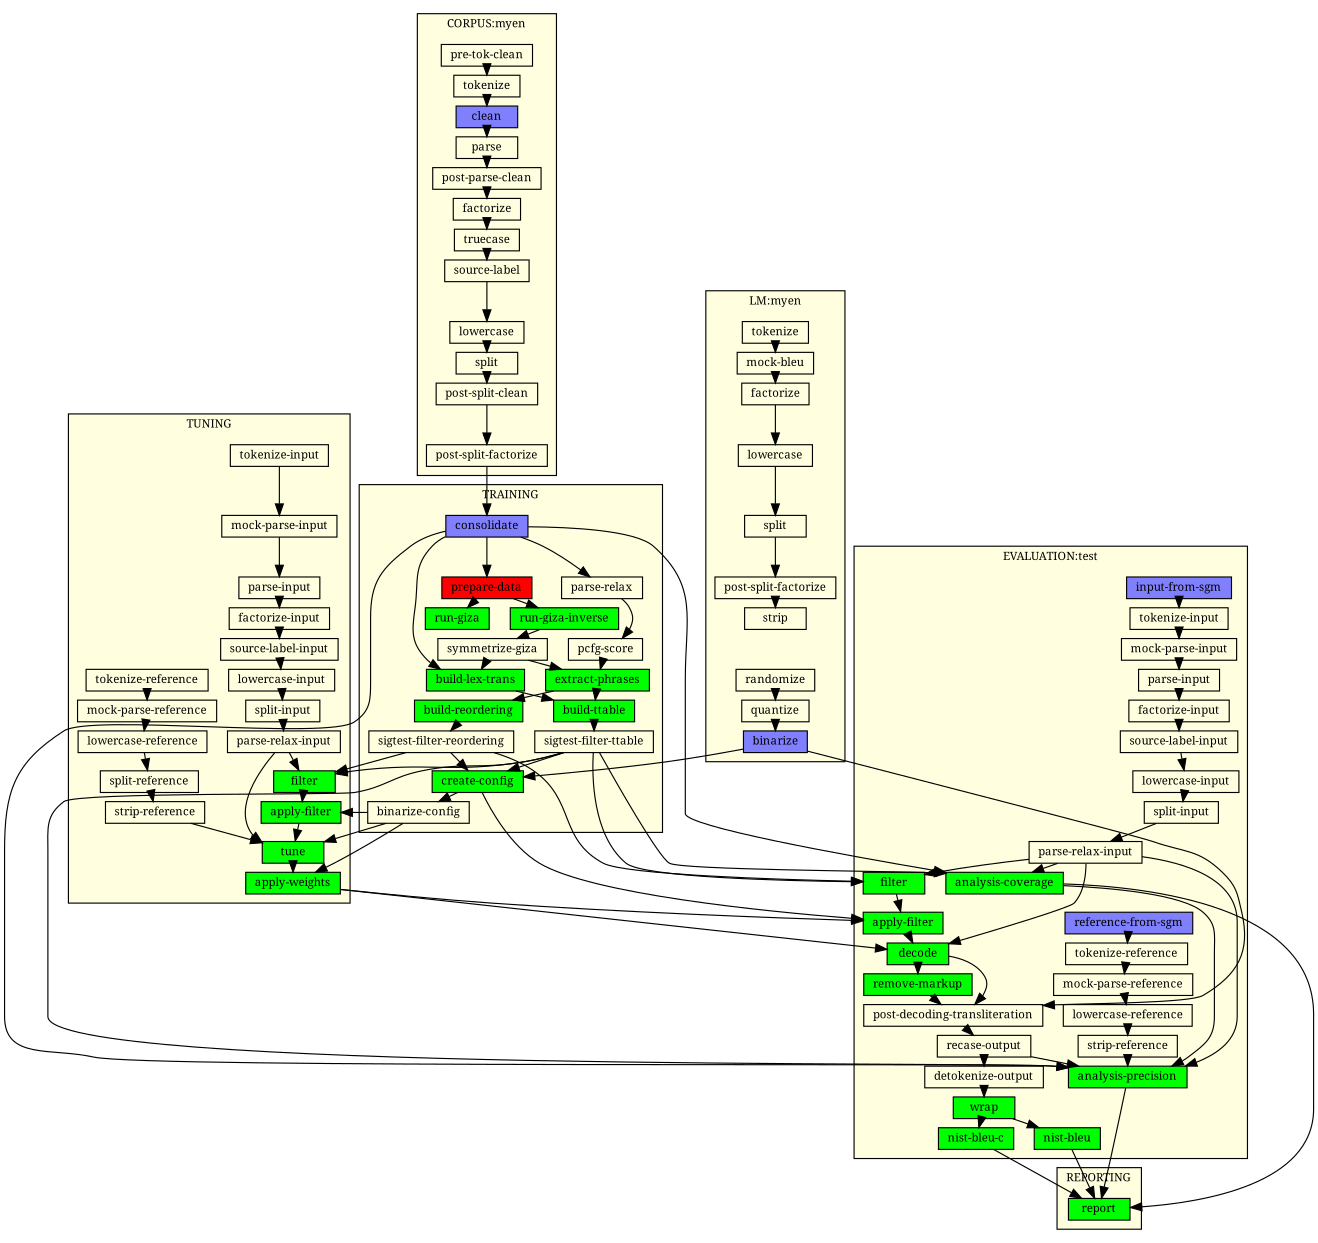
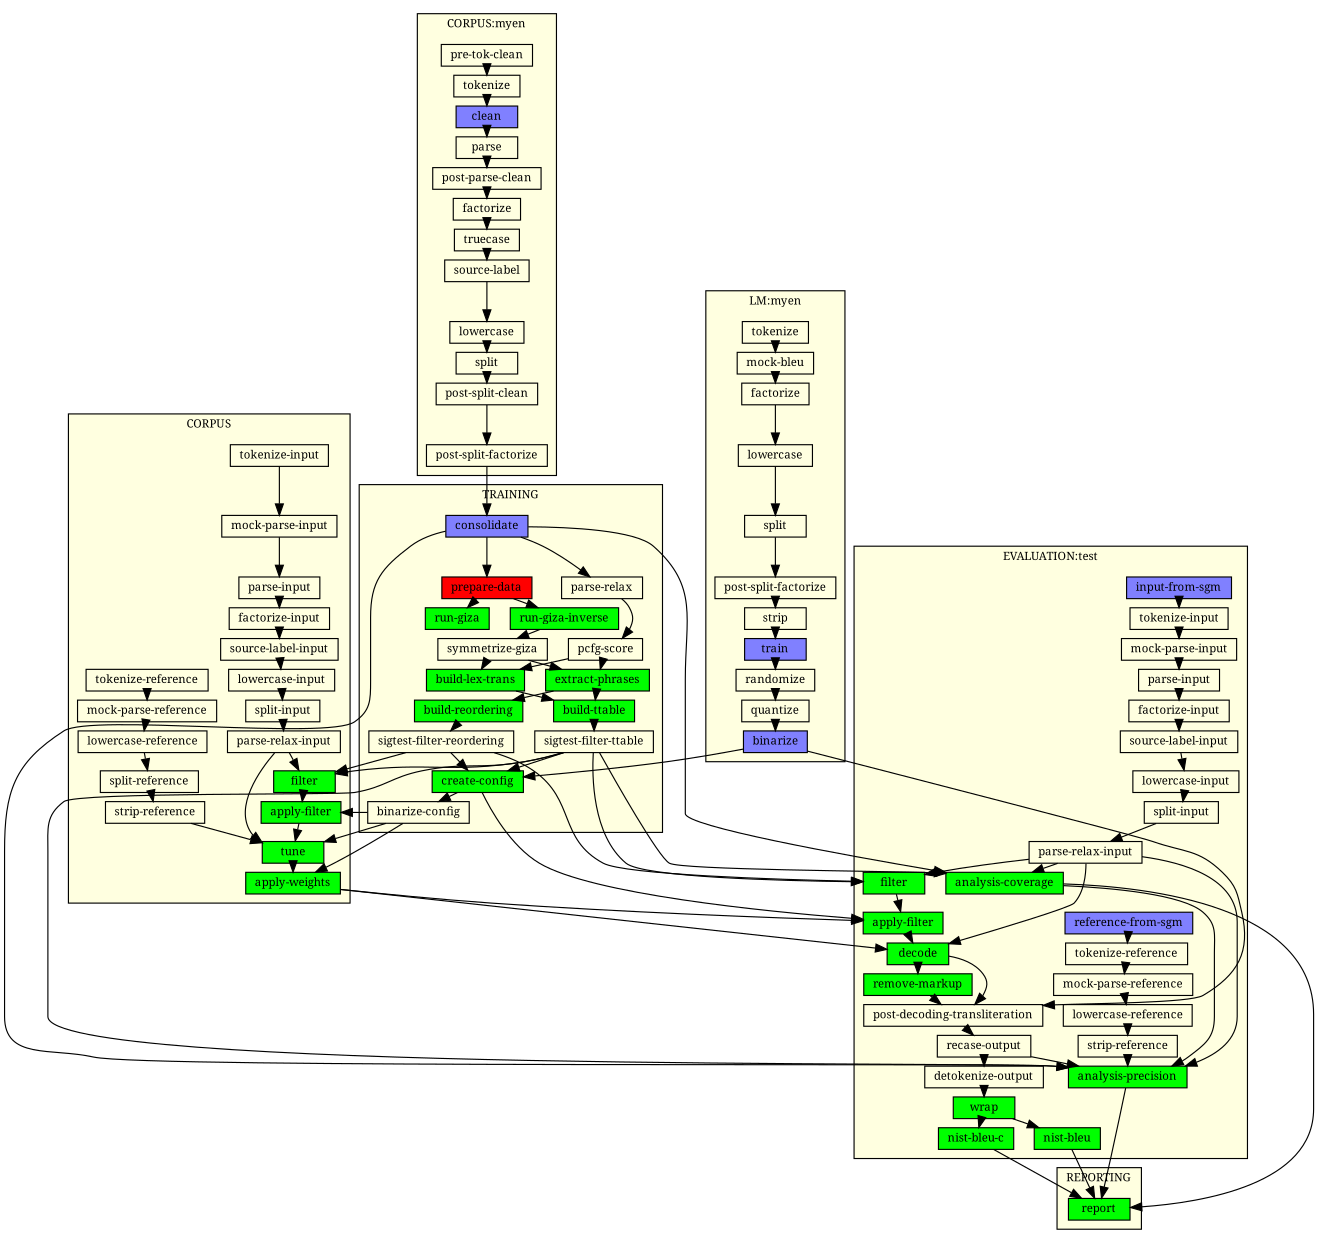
cluster "TUNING": label "TUNING" -> "CORPUS"
edge "consolidate" -> "build-lex-trans": now "pcfg-score" -> "build-lex-trans"
node "train": added
